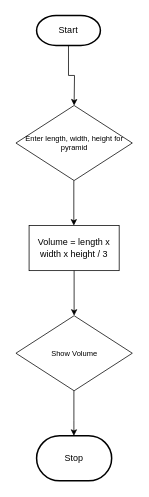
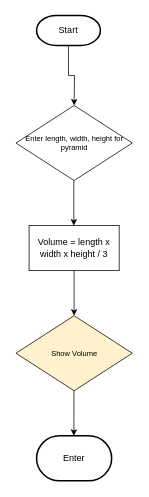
node "Show Volume": fillcolor #ffffff -> #fff2cc
node "Stop": label "Stop" -> "Enter"
